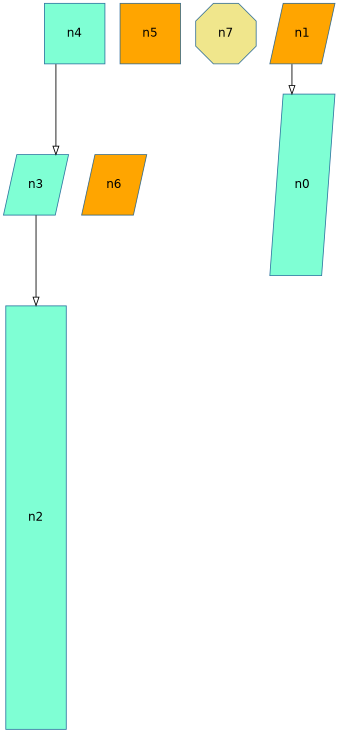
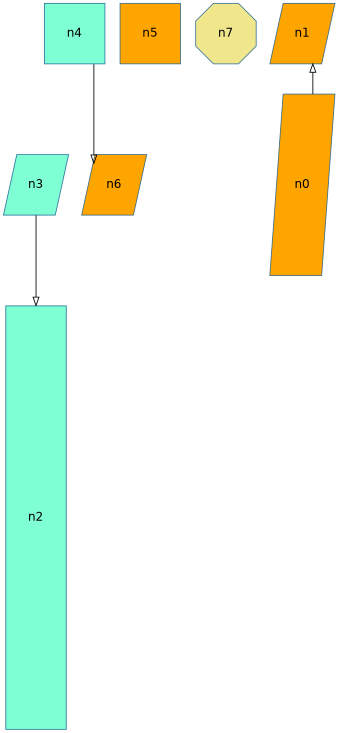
edge "n1" -> "n0": reversed
edge "n4" -> "n3": now "n4" -> "n6"
node "n0": fillcolor aquamarine -> orange
